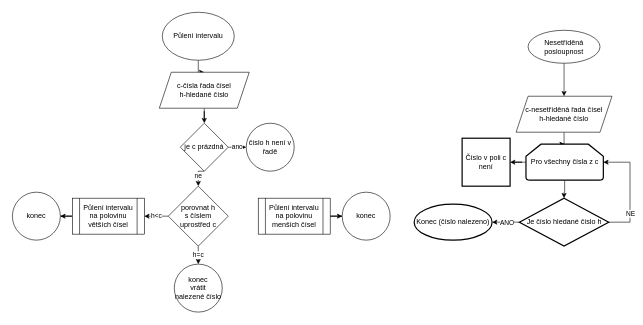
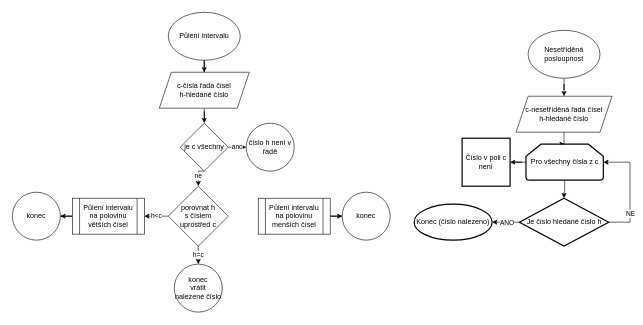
node "Půlení intervalu": moved (198, 36) -> (204, 36)
node "Nesetříděná posloupnost": size 72x33 -> 72x48
node "je c prázdná": label "je c prázdná" -> "je c všechny"
